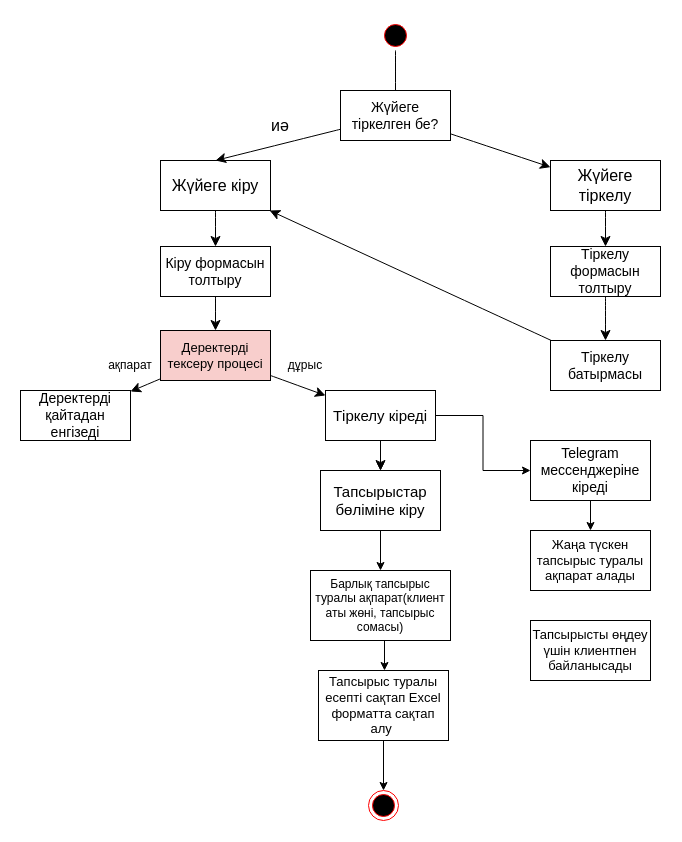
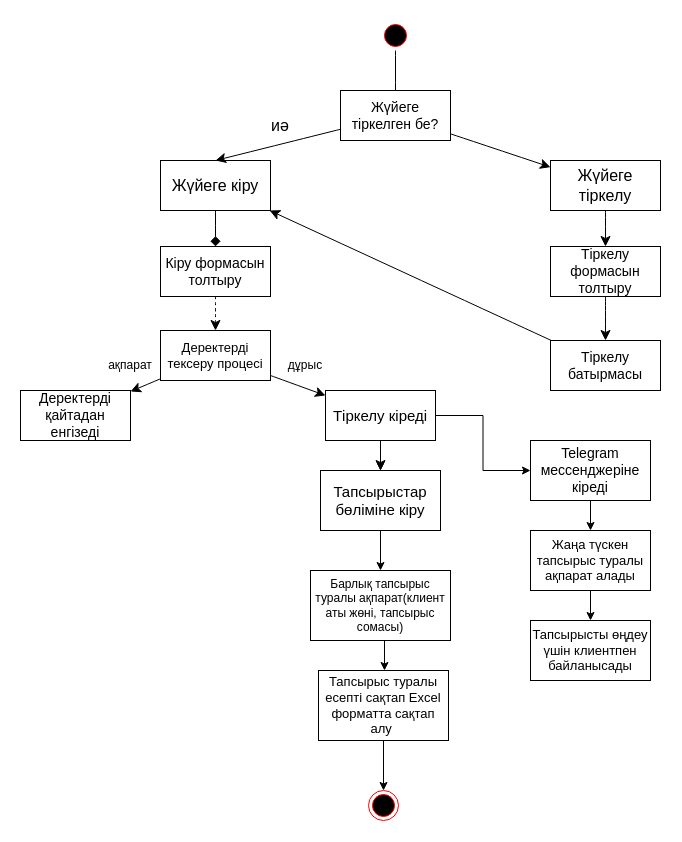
edge "Жүйеге кіру" -> "Кіру формасын толтыру": arrowhead classic -> diamond
edge "Кіру формасын толтыру" -> "Деректерді тексеру процесі": style solid -> dashed
node "Деректерді тексеру процесі": fillcolor #f8cecc -> #ffffff
edge "Жаңа түскен тапсырыс туралы ақпарат алады" -> "Тапсырысты өңдеу үшін клиентпен байланысады": added
